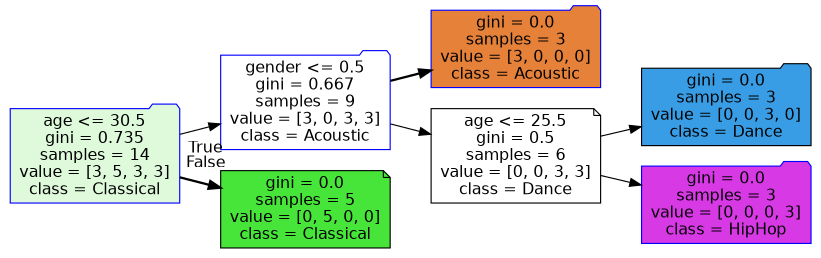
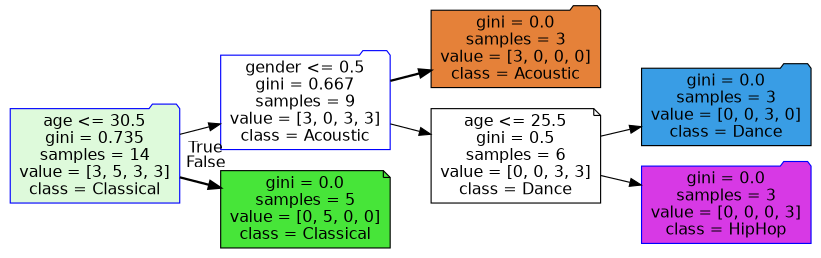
node "gini = 0.0 samples = 3 value = [3, 0, 0, 0] class = Acoustic": color blue -> black
